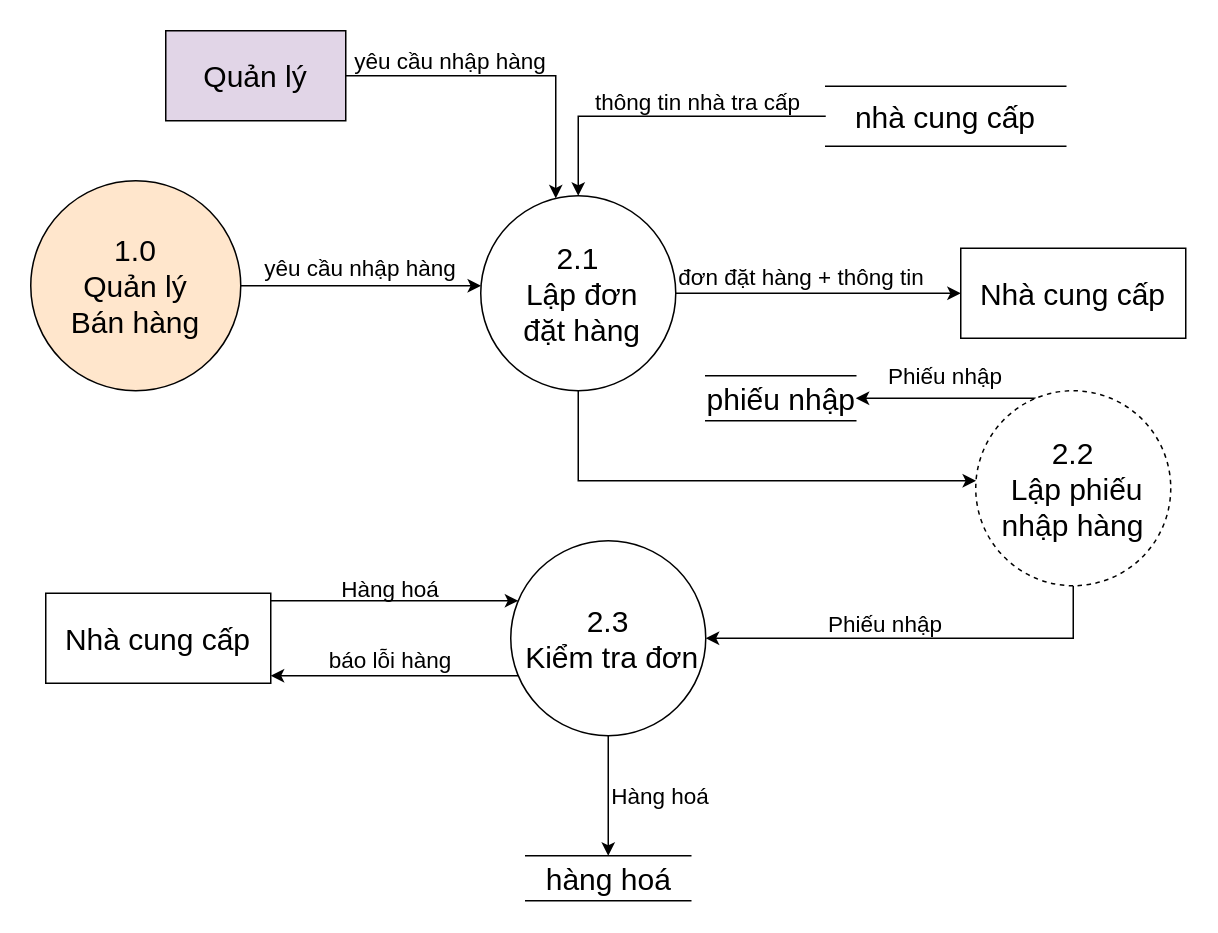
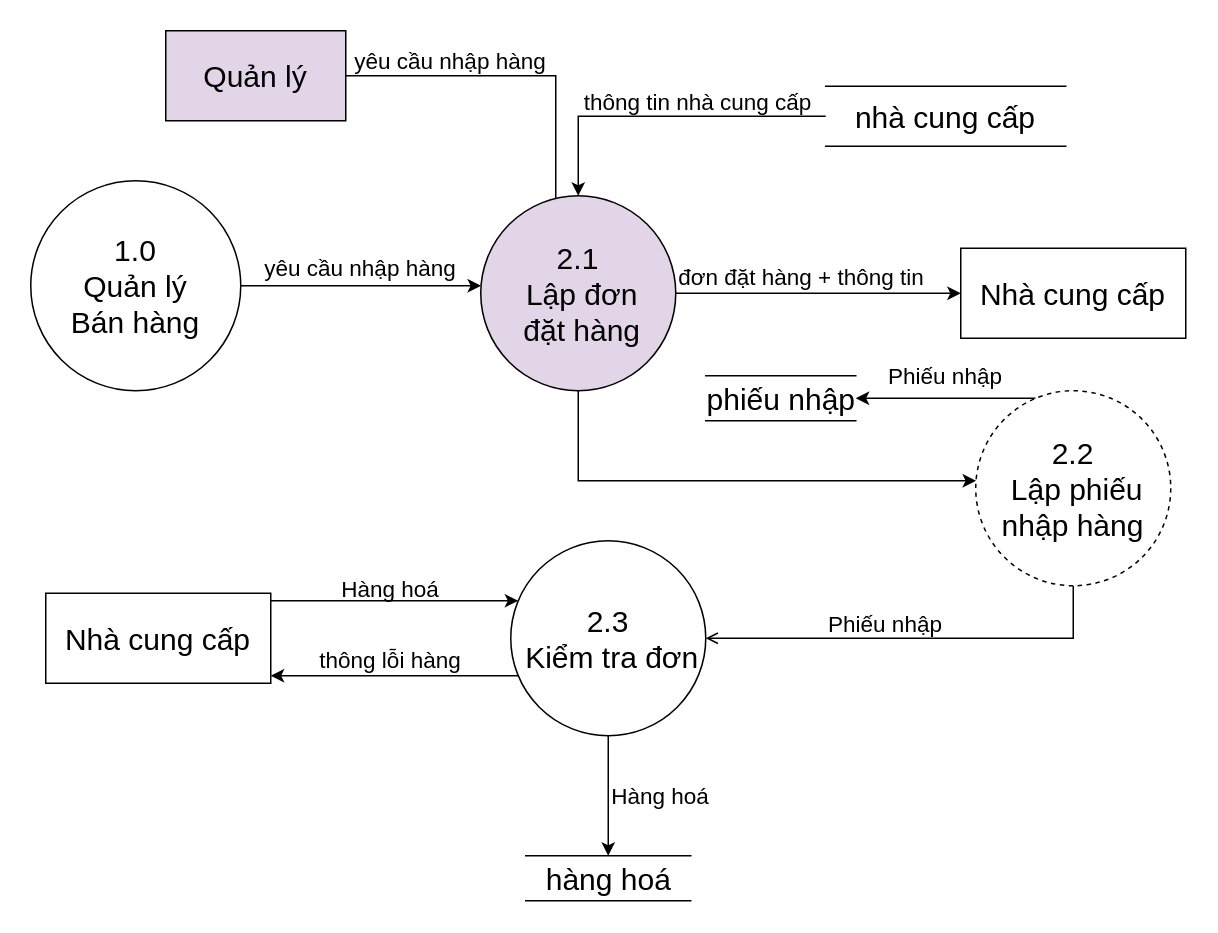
node "thông tin nhà tra cấp": label "thông tin nhà tra cấp" -> "thông tin nhà cung cấp"
edge "Quản lý" -> "2.1 Lập đơn đặt hàng": arrowhead classic -> none
node "1.0 Quản lý Bán hàng": fillcolor #ffe6cc -> #ffffff
node "2.1 Lập đơn đặt hàng": fillcolor #ffffff -> #e1d5e7
edge "2.2 Lập phiếu nhập hàng" -> "2.3 Kiểm tra đơn": arrowhead classic -> open
node "báo lỗi hàng": label "báo lỗi hàng" -> "thông lỗi hàng"
